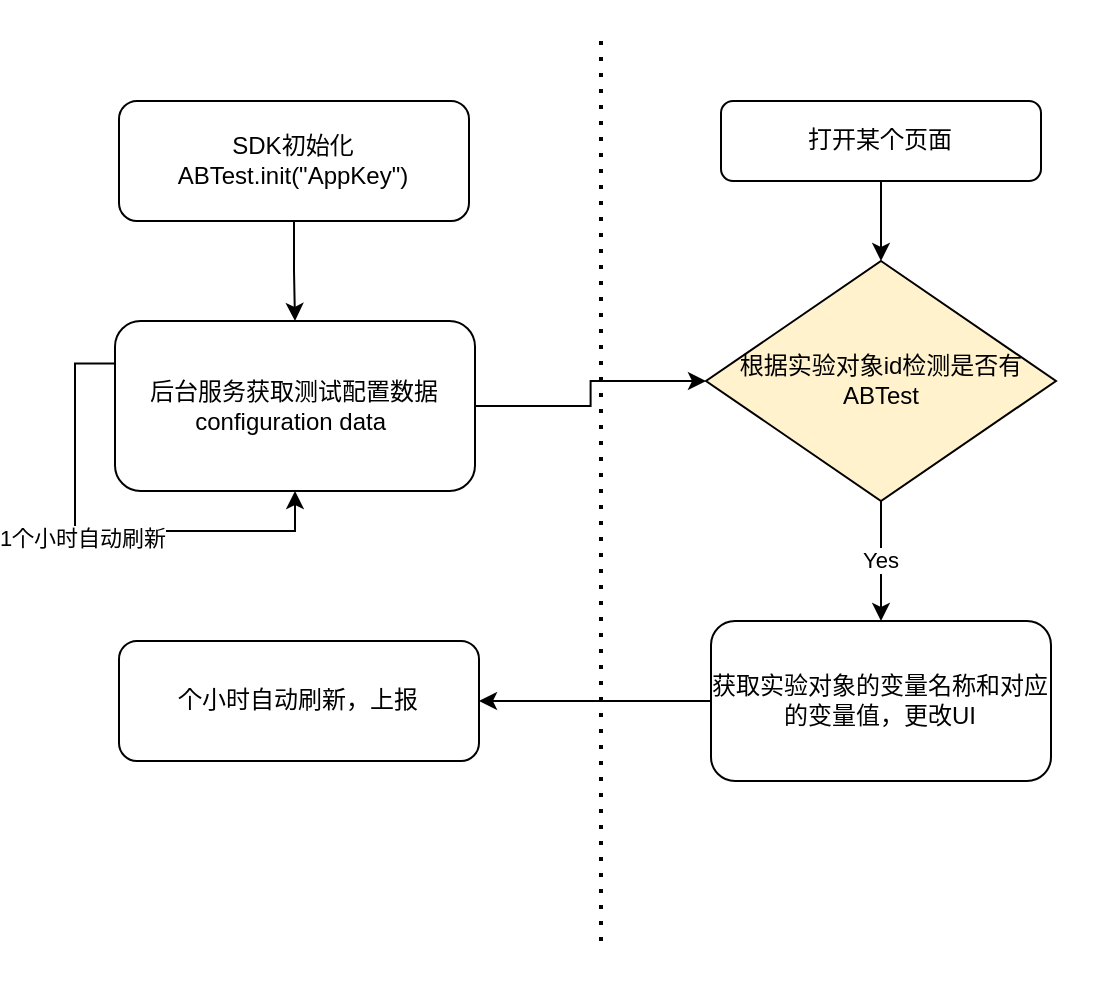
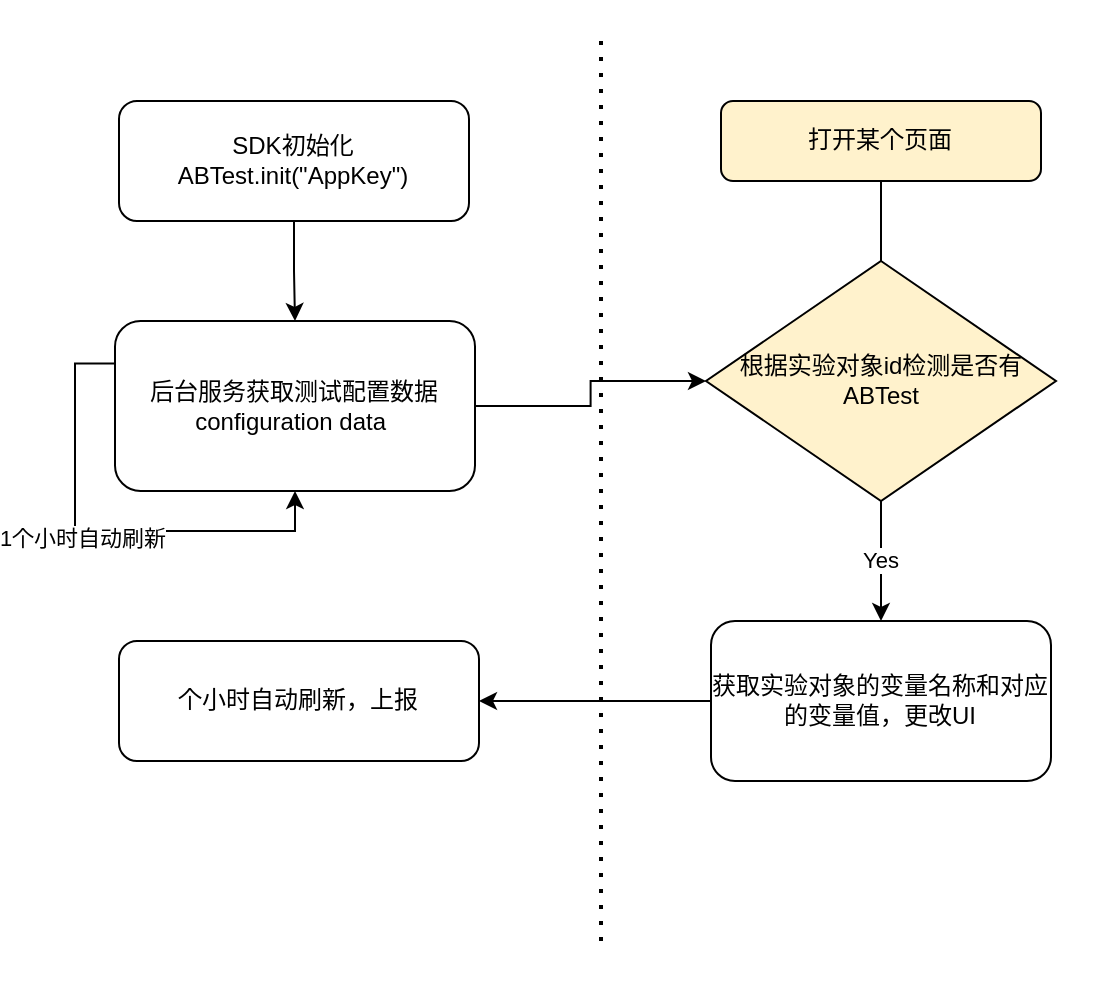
node "打开某个页面": fillcolor #ffffff -> #fff2cc
edge "打开某个页面" -> "根据实验对象id检测是否有ABTest": arrowhead classic -> none
